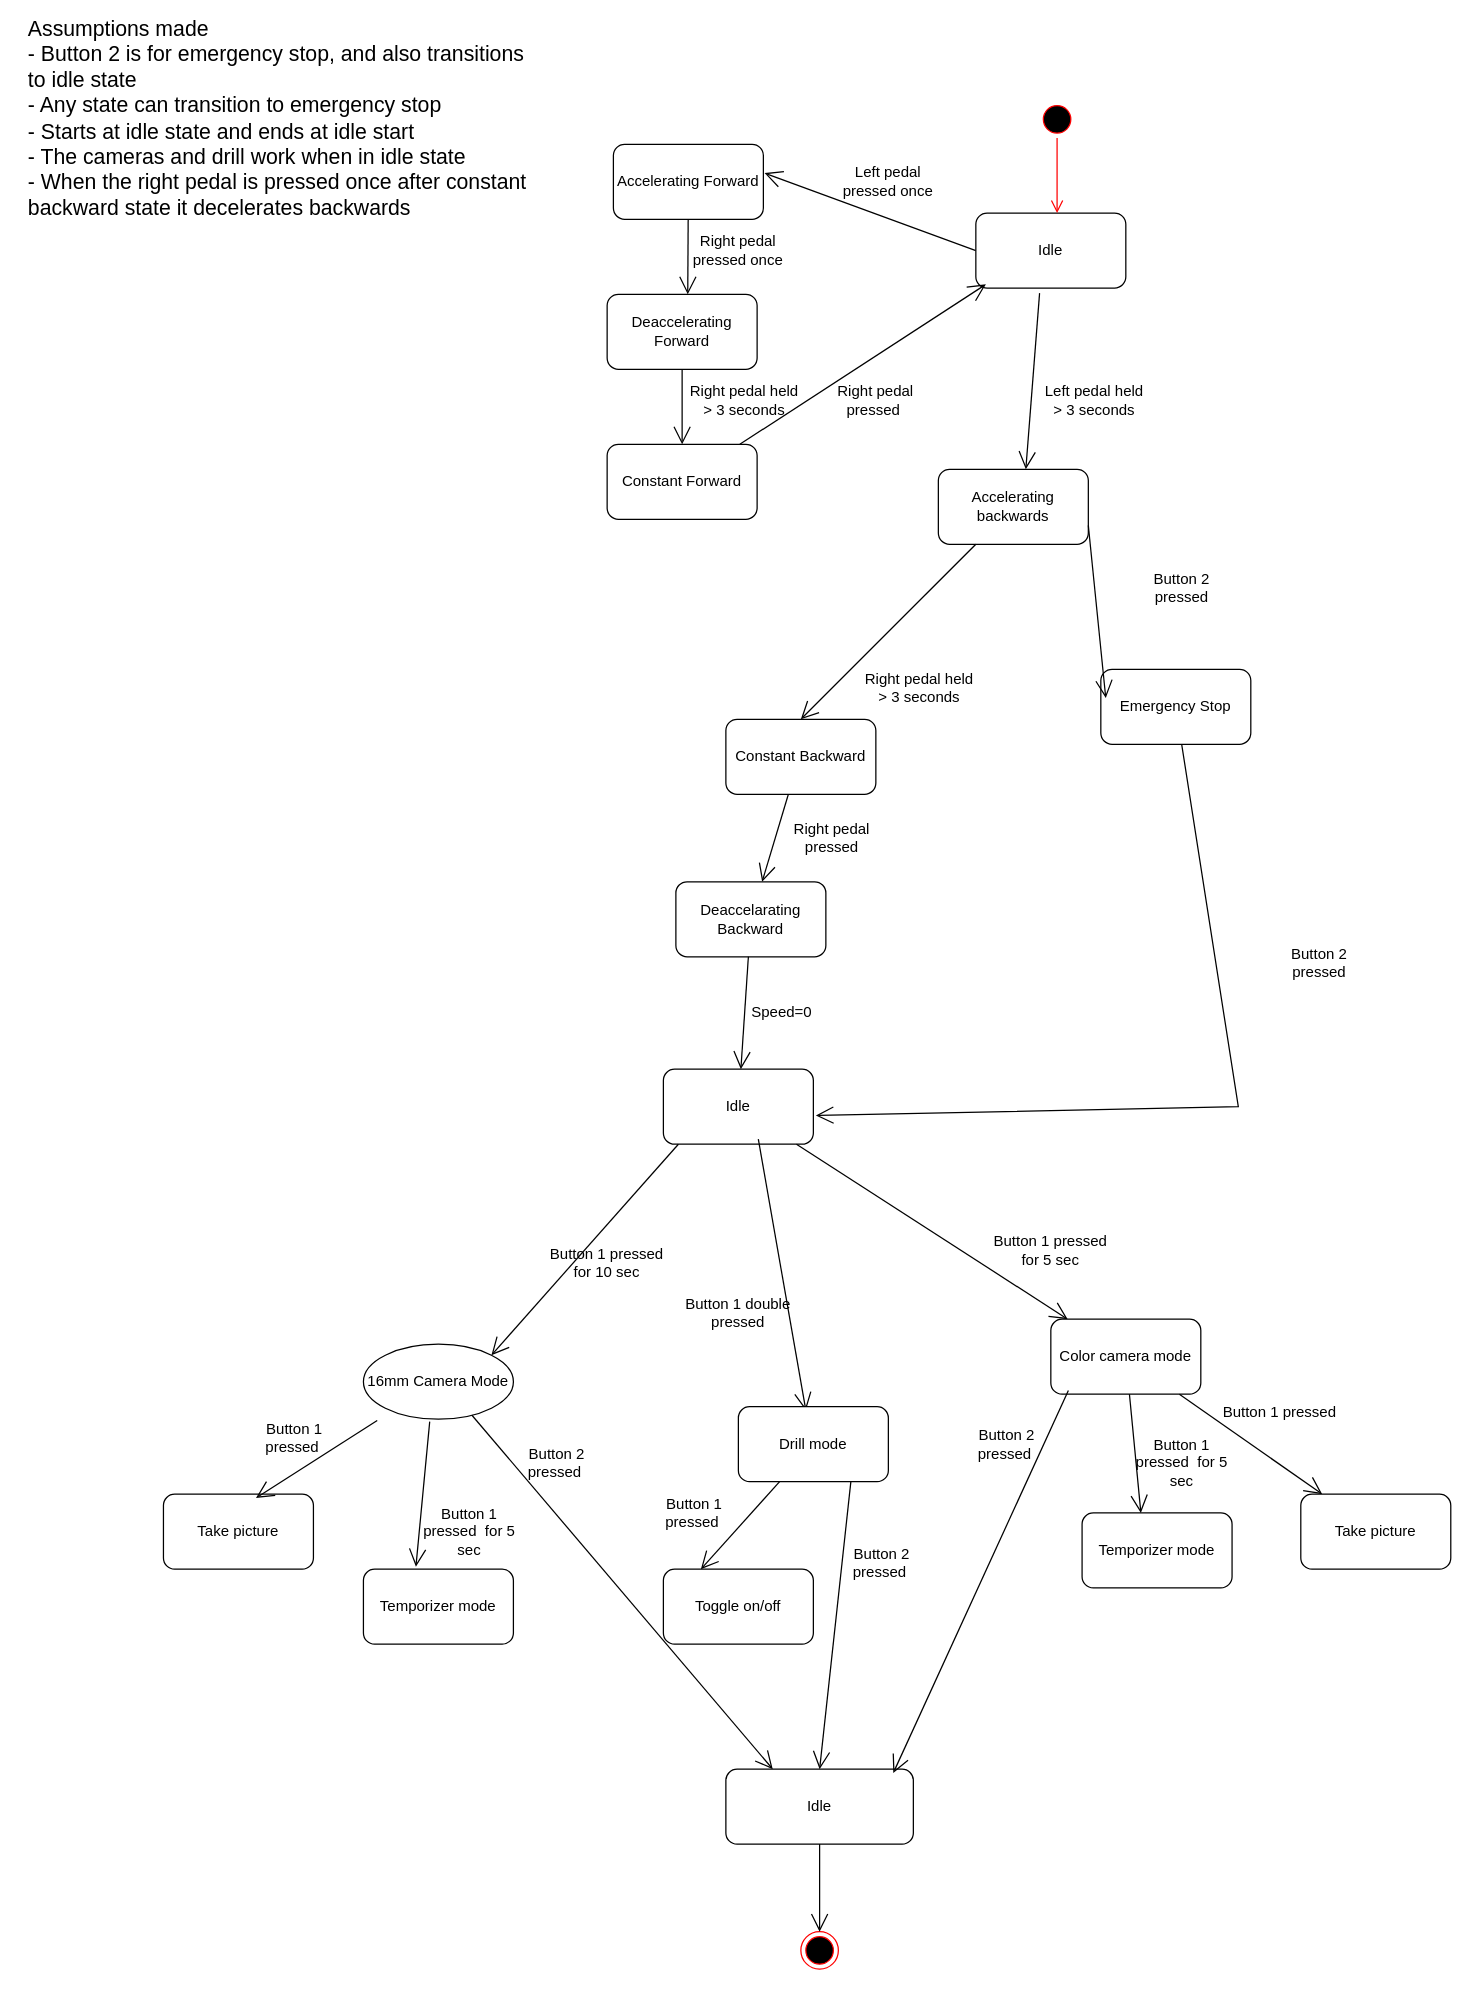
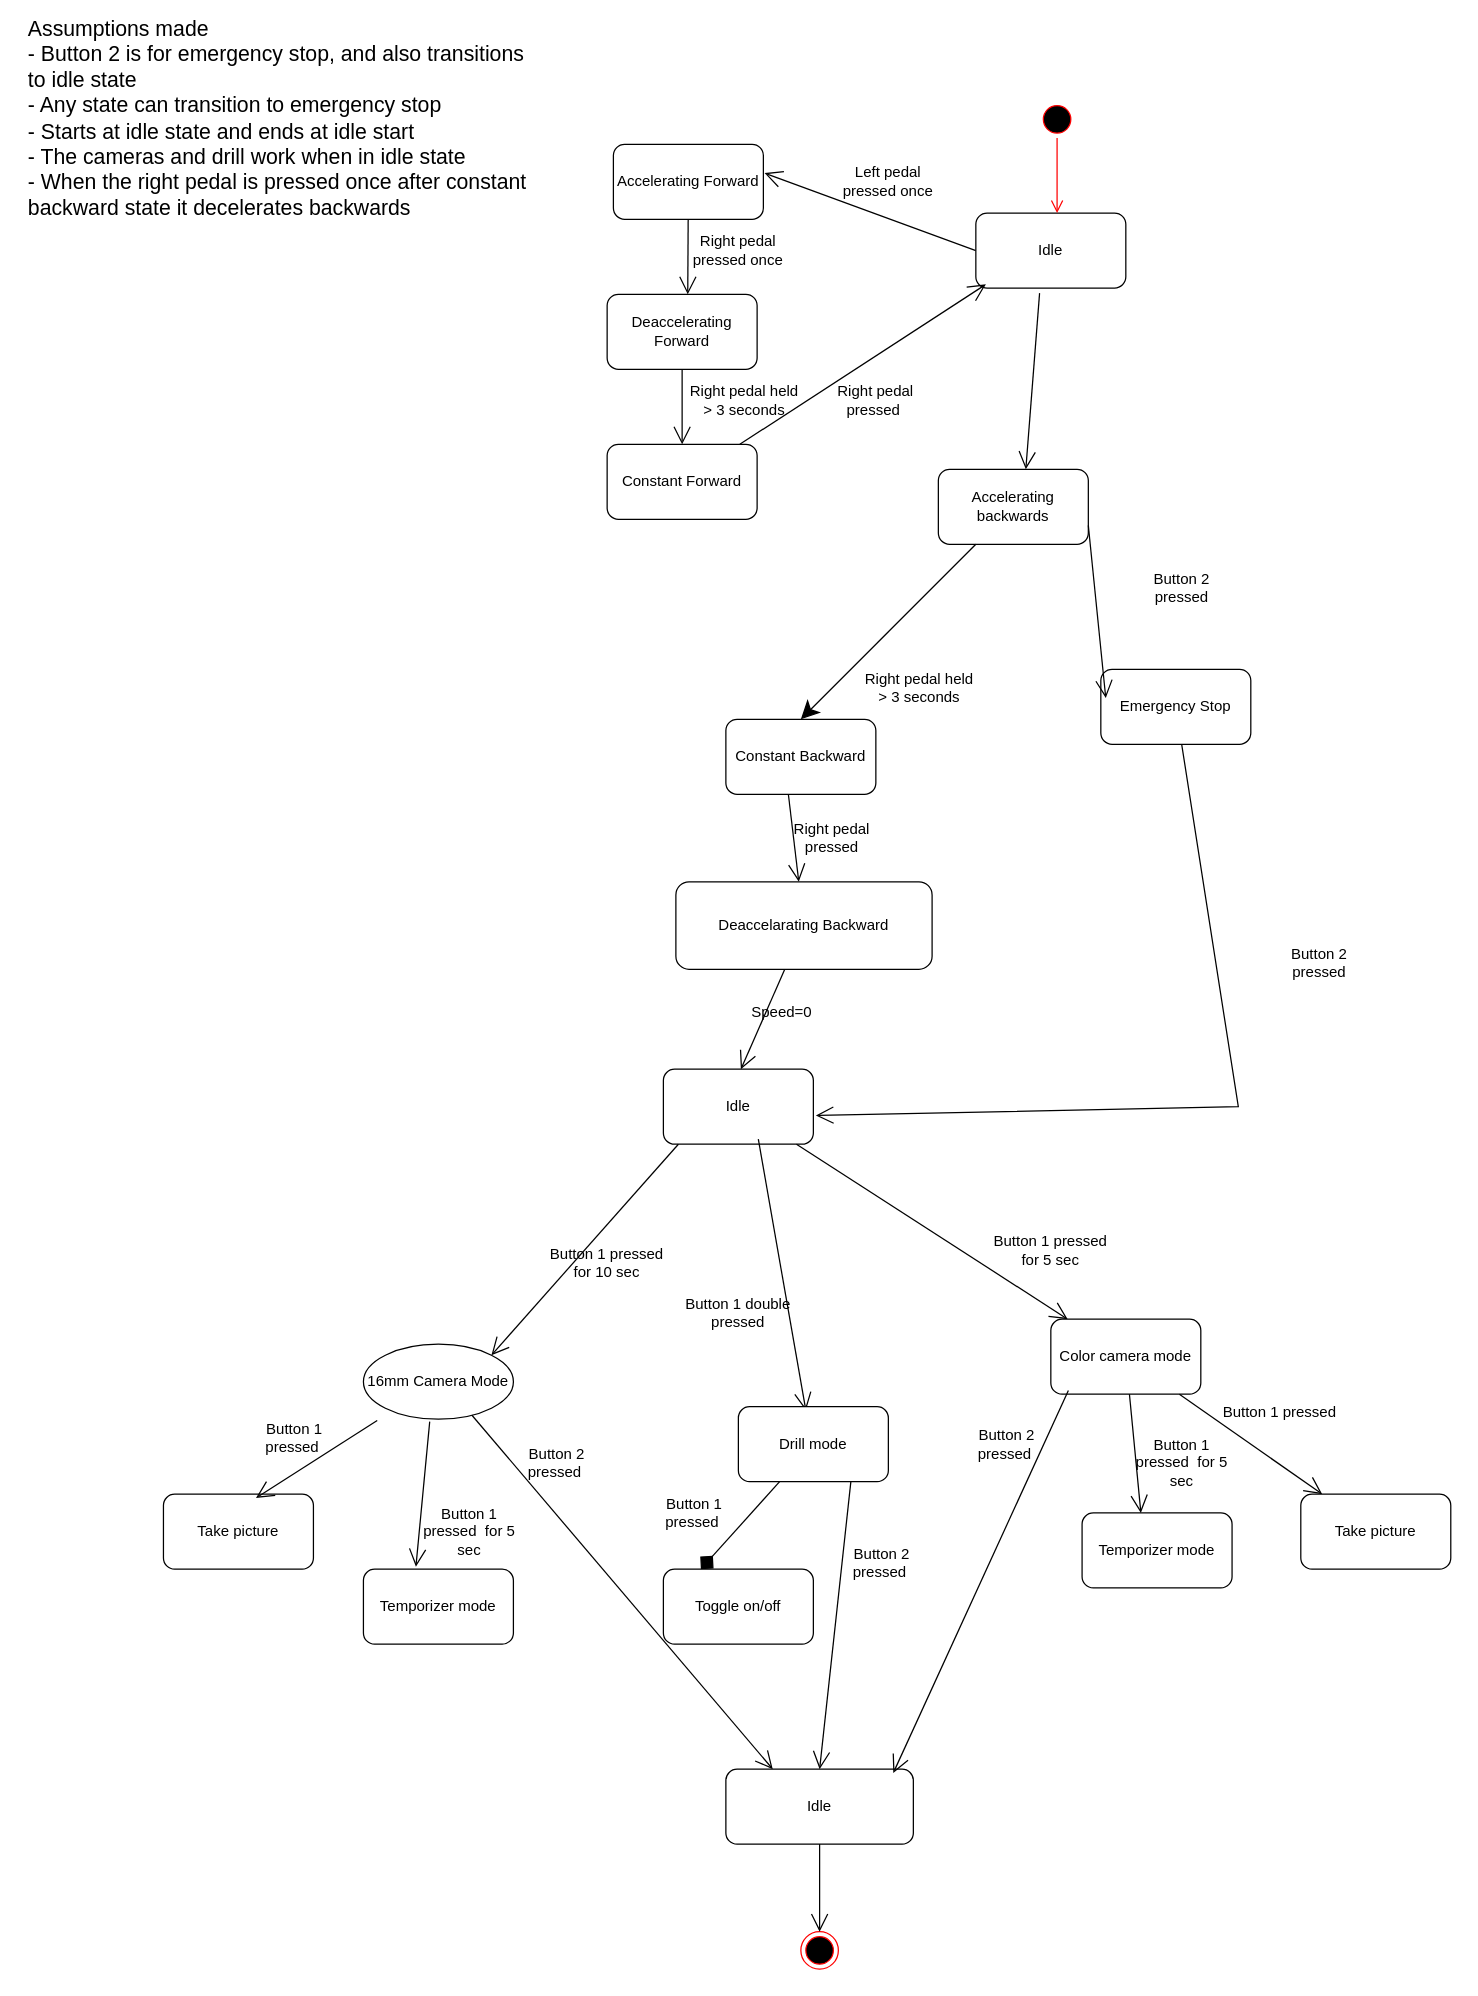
node "Left pedal held > 3 seconds": removed
edge "Accelerating backwards" -> "Constant Backward": arrowhead open -> classic
node "Deaccelarating Backward": size 150x75 -> 256x88
edge "Drill mode" -> "Toggle on/off": arrowhead open -> diamond
